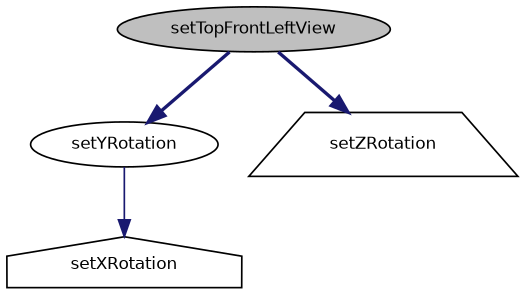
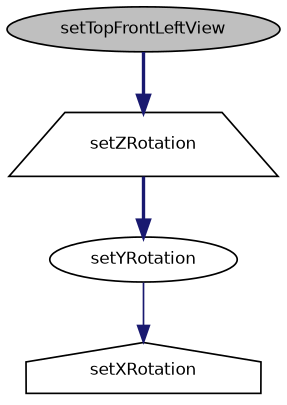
edge "setTopFrontLeftView" -> "setYRotation": now "setZRotation" -> "setYRotation"
